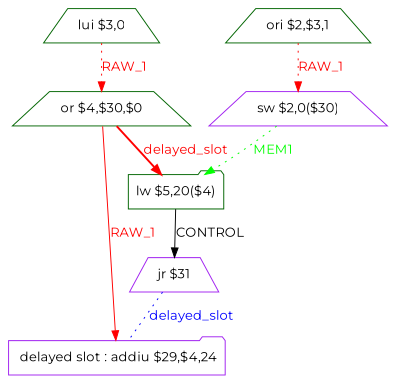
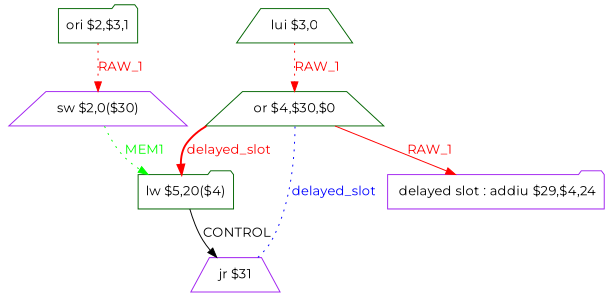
node "ori $2,$3,1": shape trapezium -> folder
edge "jr $31" -- "delayed slot : addiu $29,$4,24": now "jr $31" -- "or $4,$30,$0"
